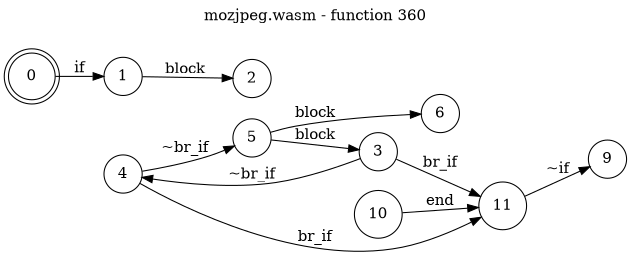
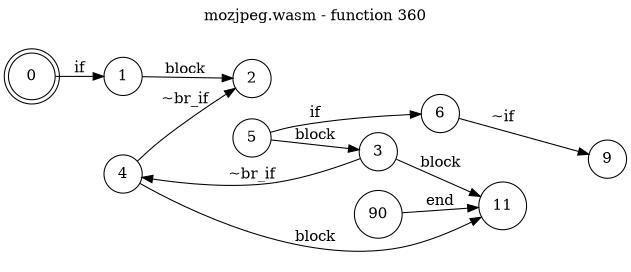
edge "5" -> "6": label "block" -> "if"
edge "4" -> "5": now "4" -> "2"
edge "3" -> "11": label "br_if" -> "block"
edge "11" -> "9": now "6" -> "9"
node "10": label "10" -> "90"
edge "4" -> "11": label "br_if" -> "block"
